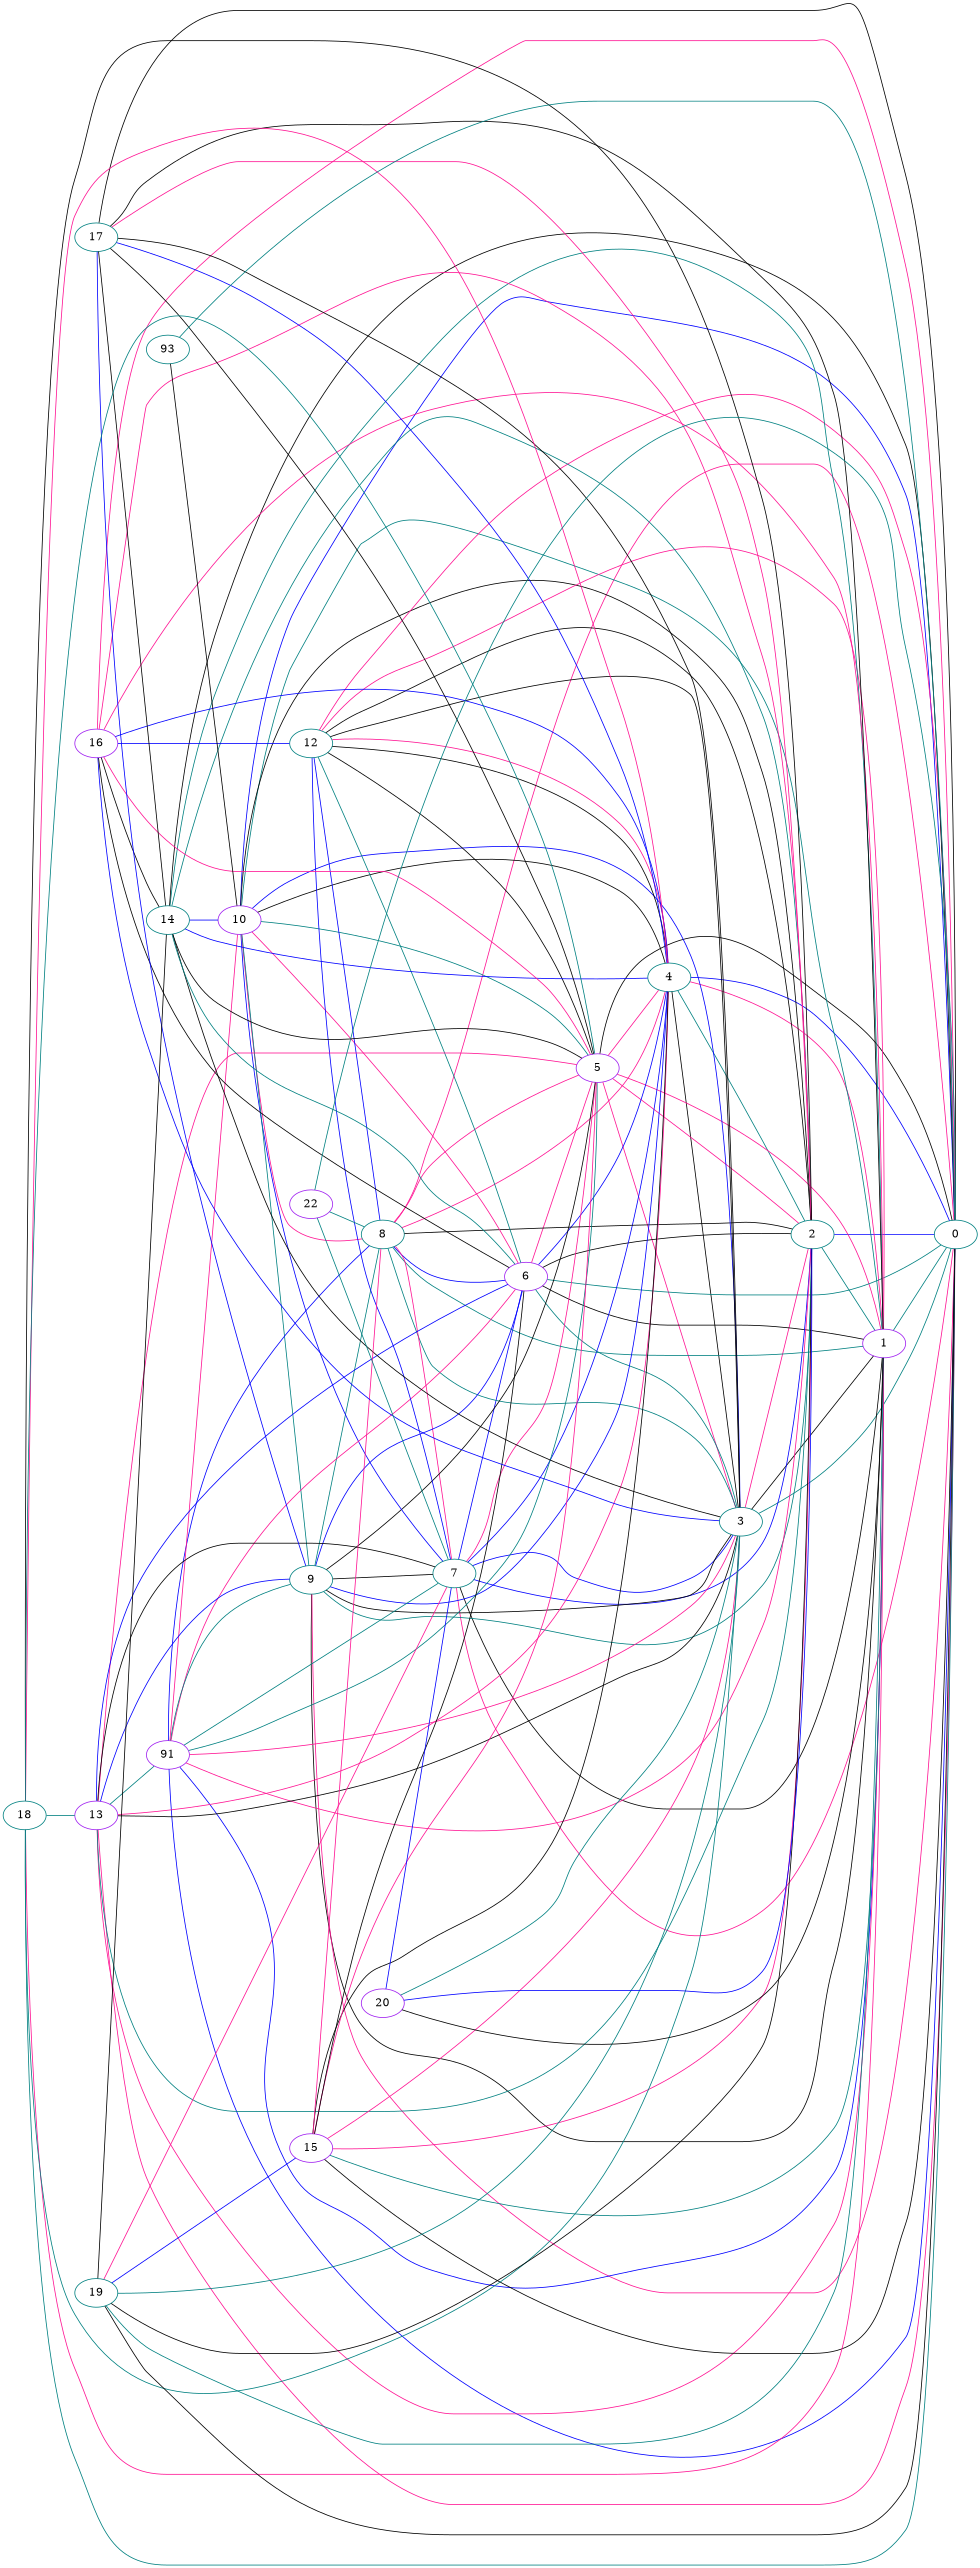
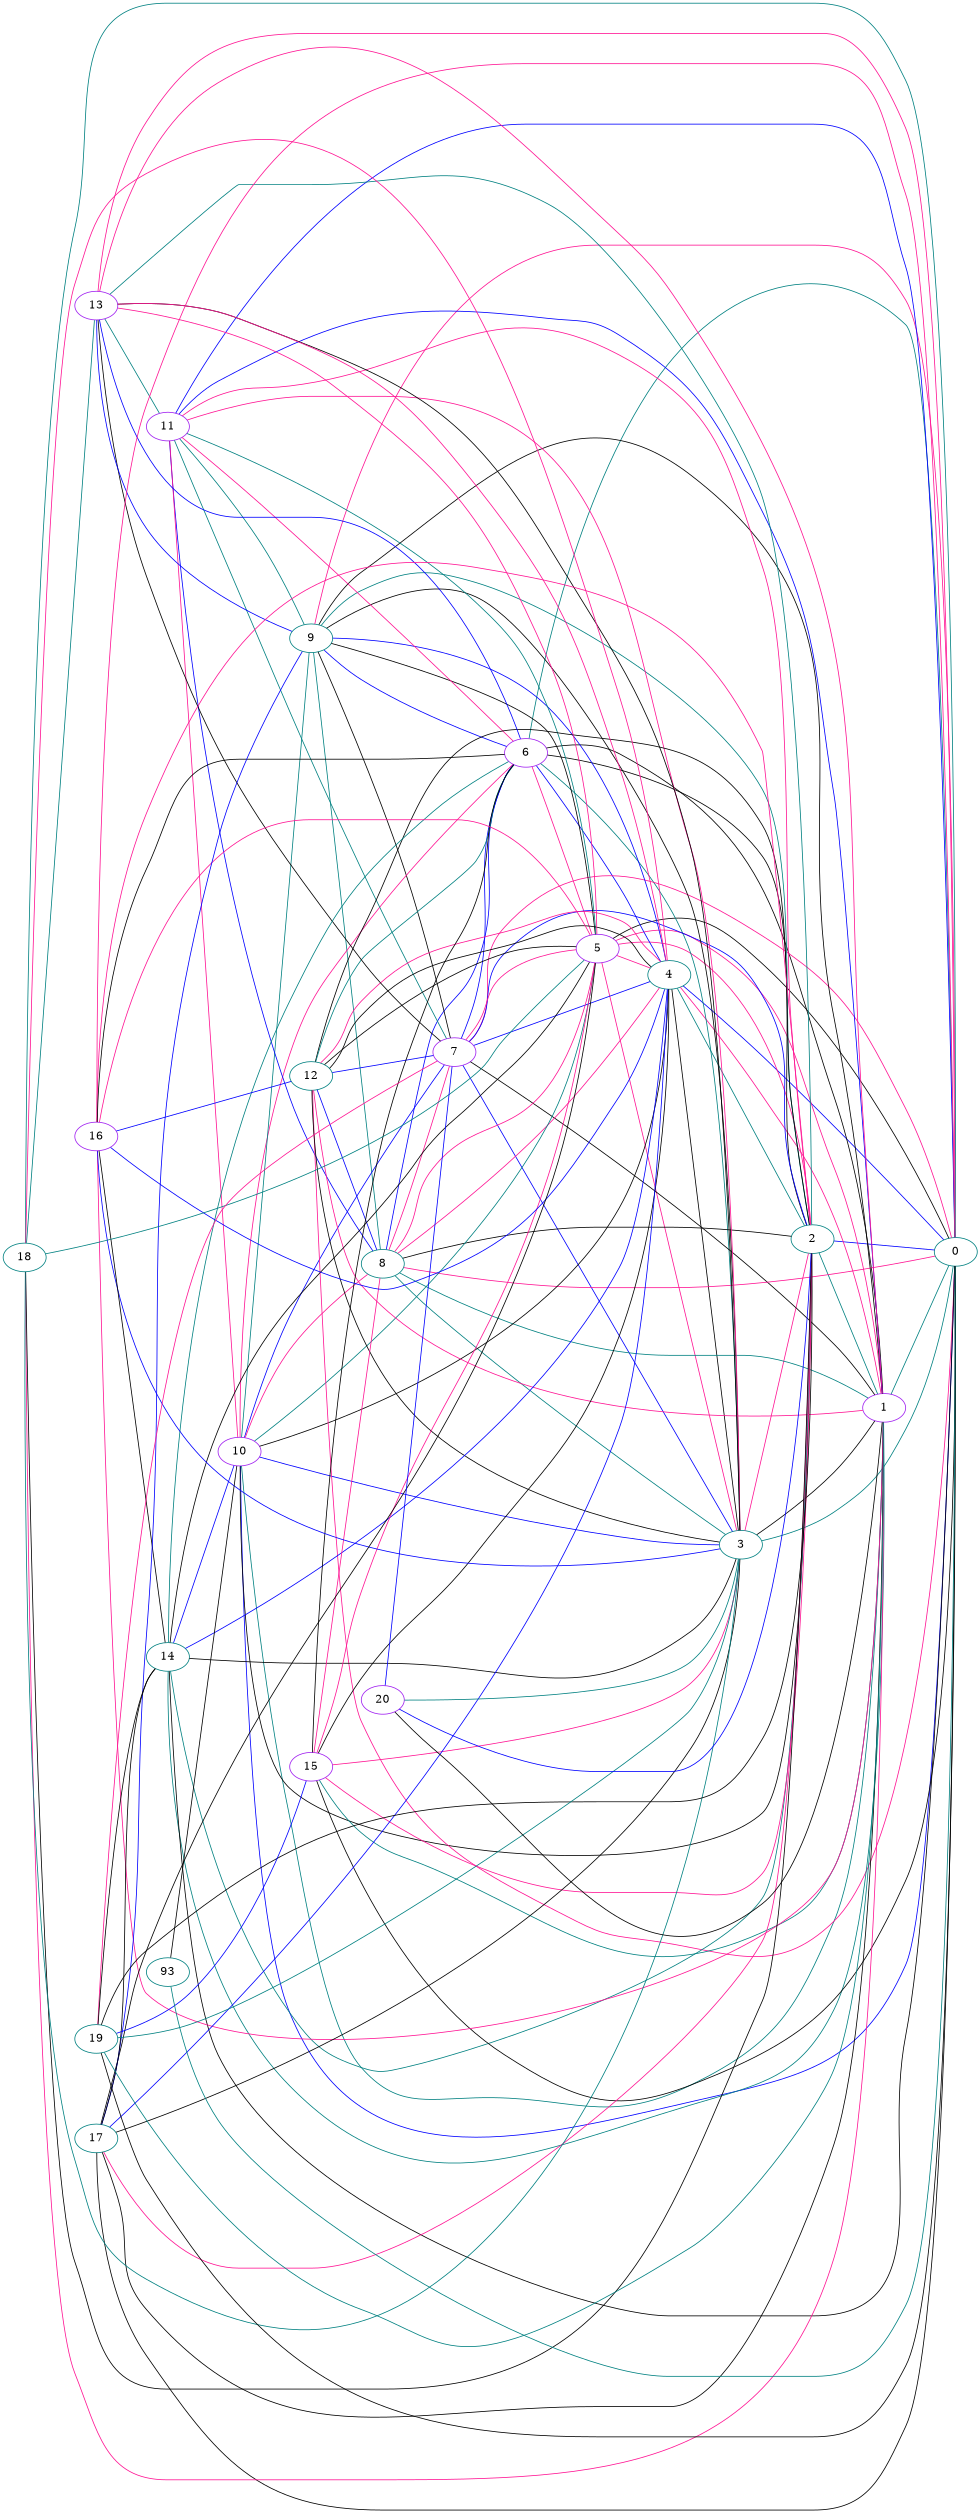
node "22": removed
node "7": color teal -> purple
node "91": label "91" -> "11"
